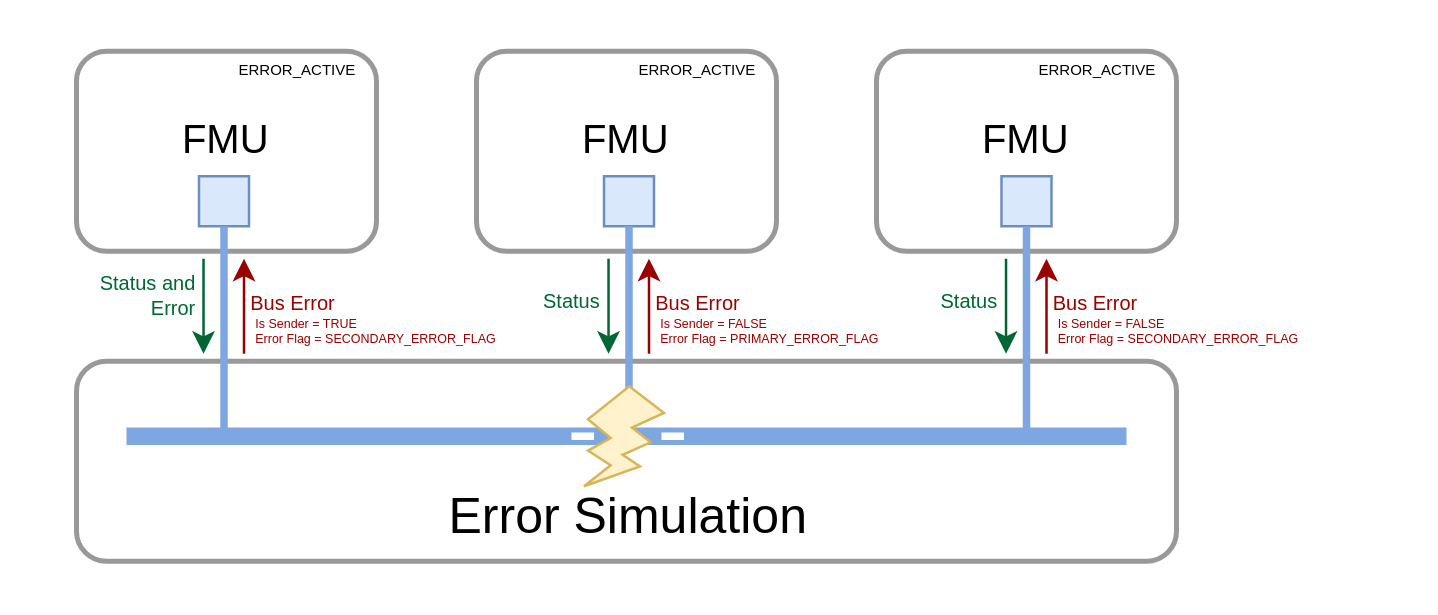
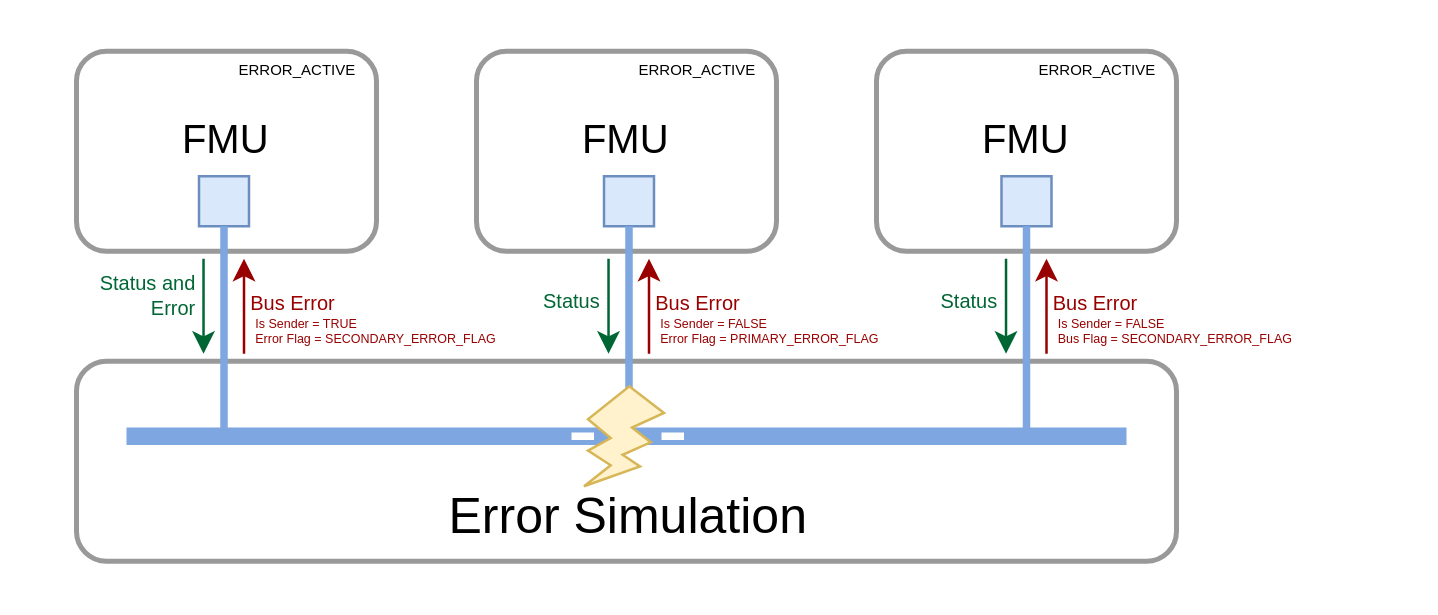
node "Is Sender = FALSEError Flag = SECONDARY_ERROR_FLAG": label "Is Sender = FALSEError Flag = SECONDARY_ERROR_FLAG" -> "Is Sender = FALSEBus Flag = SECONDARY_ERROR_FLAG"
